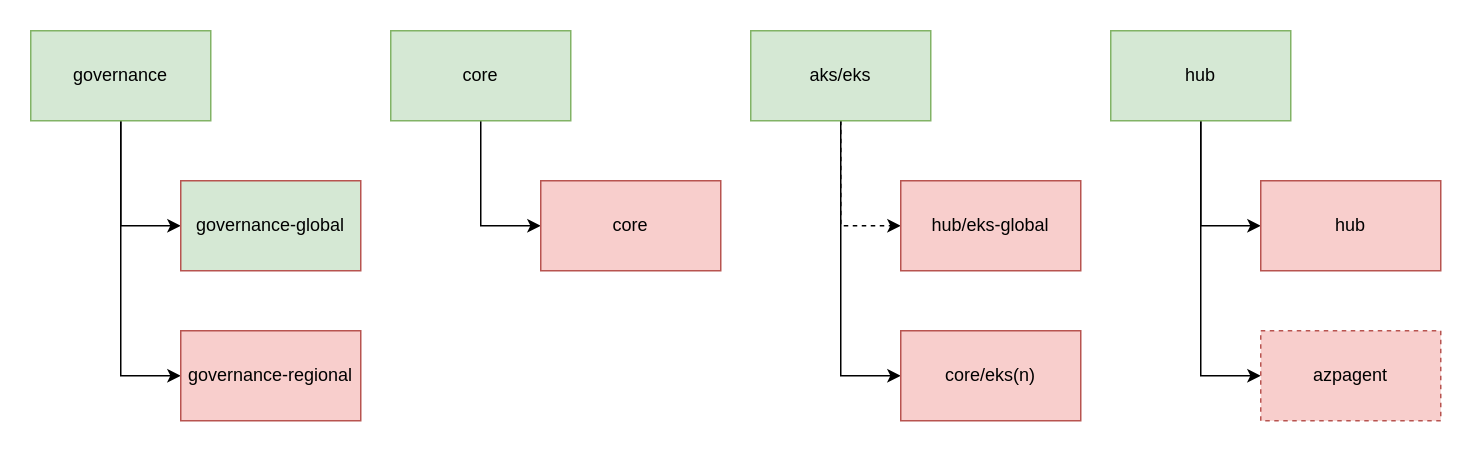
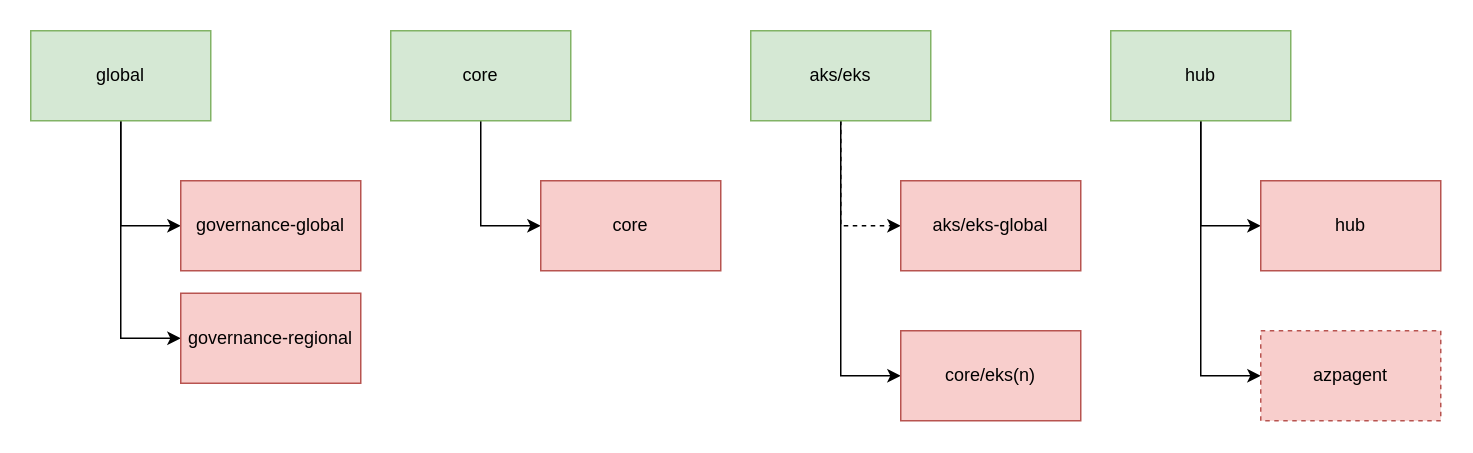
node "governance": label "governance" -> "global"
node "governance-global": fillcolor #d5e8d4 -> #f8cecc
node "hub/eks-global": label "hub/eks-global" -> "aks/eks-global"
node "governance-regional": moved (271, 376) -> (271, 338)
